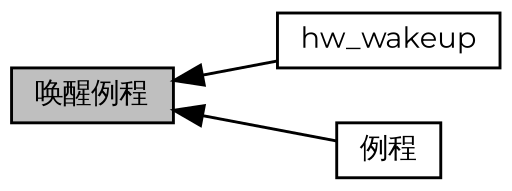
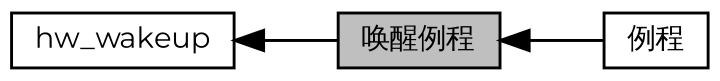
edge "hw_wakeup" -> "唤醒例程": reversed
